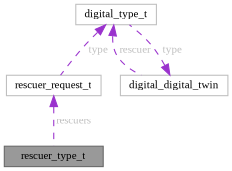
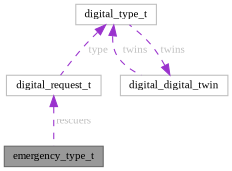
edge "digital_digital_twin" -> "digital_type_t": label " rescuer" -> " twins"
edge "digital_type_t" -> "digital_digital_twin": label " type" -> " twins"
node "rescuer_request_t": label "rescuer_request_t" -> "digital_request_t"
node "rescuer_type_t": label "rescuer_type_t" -> "emergency_type_t"
